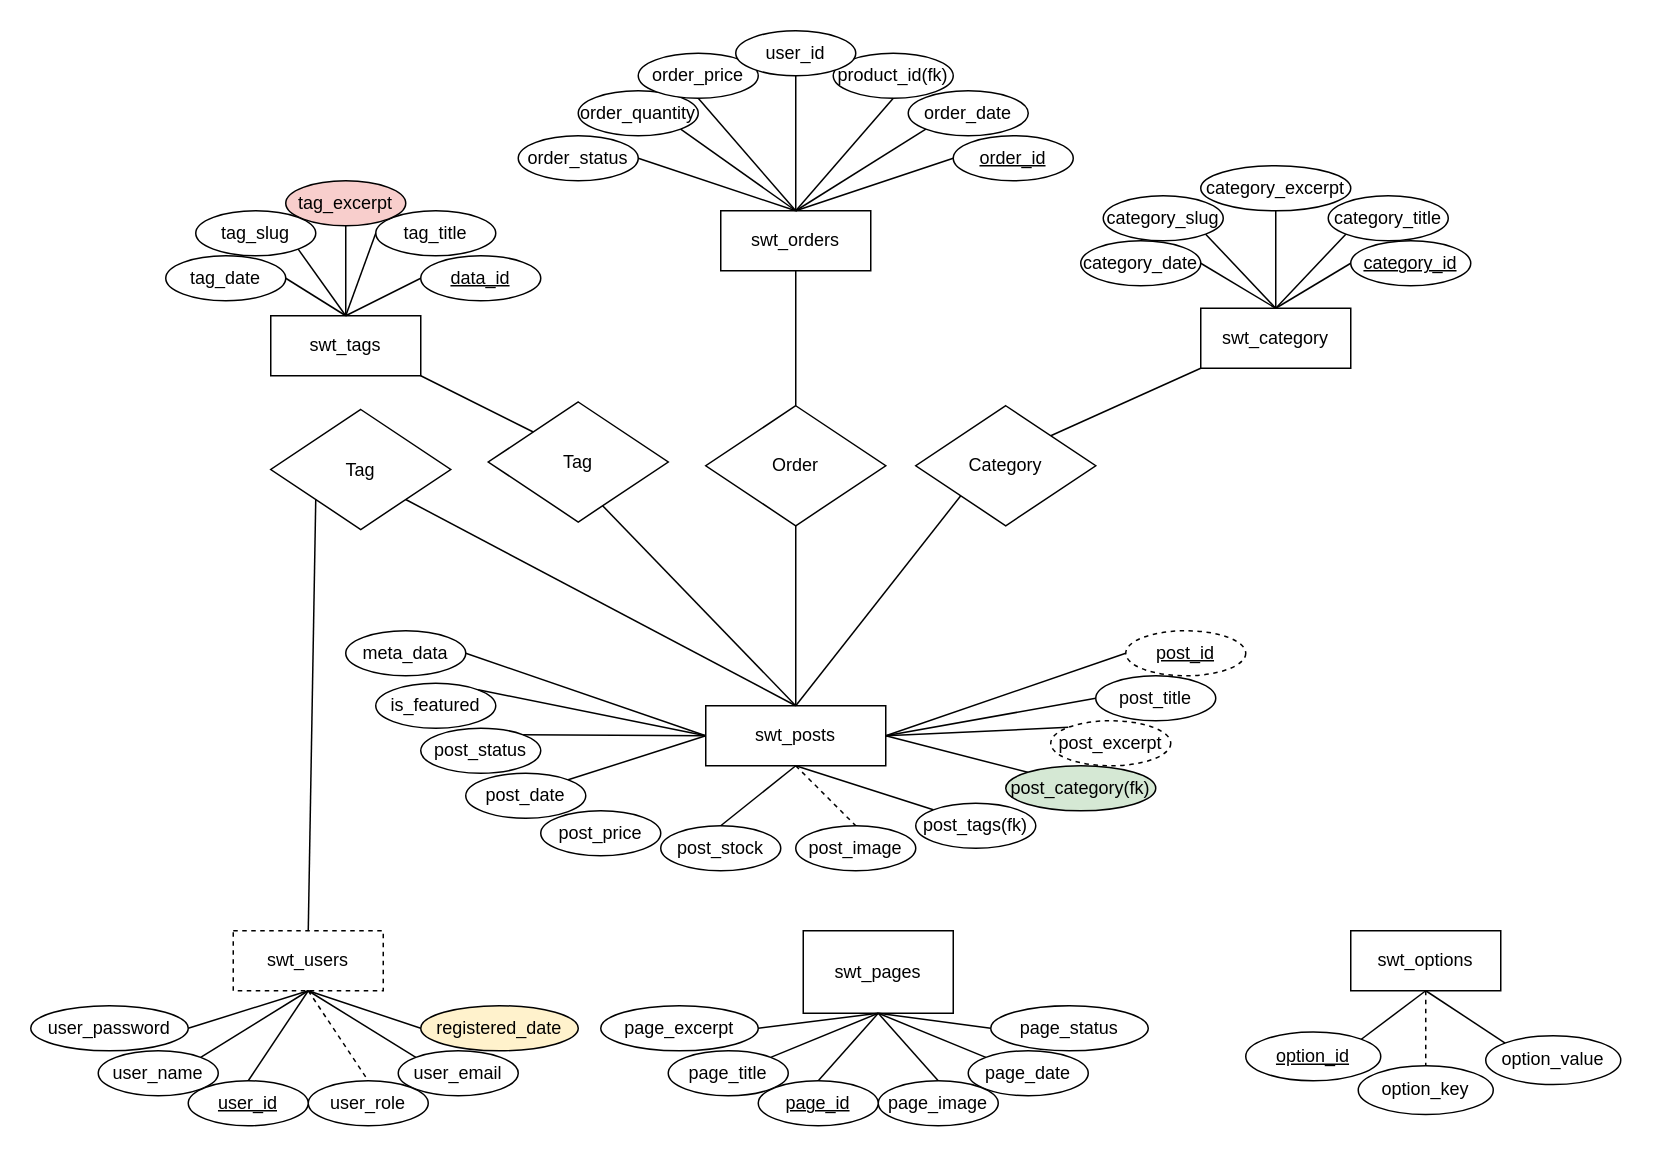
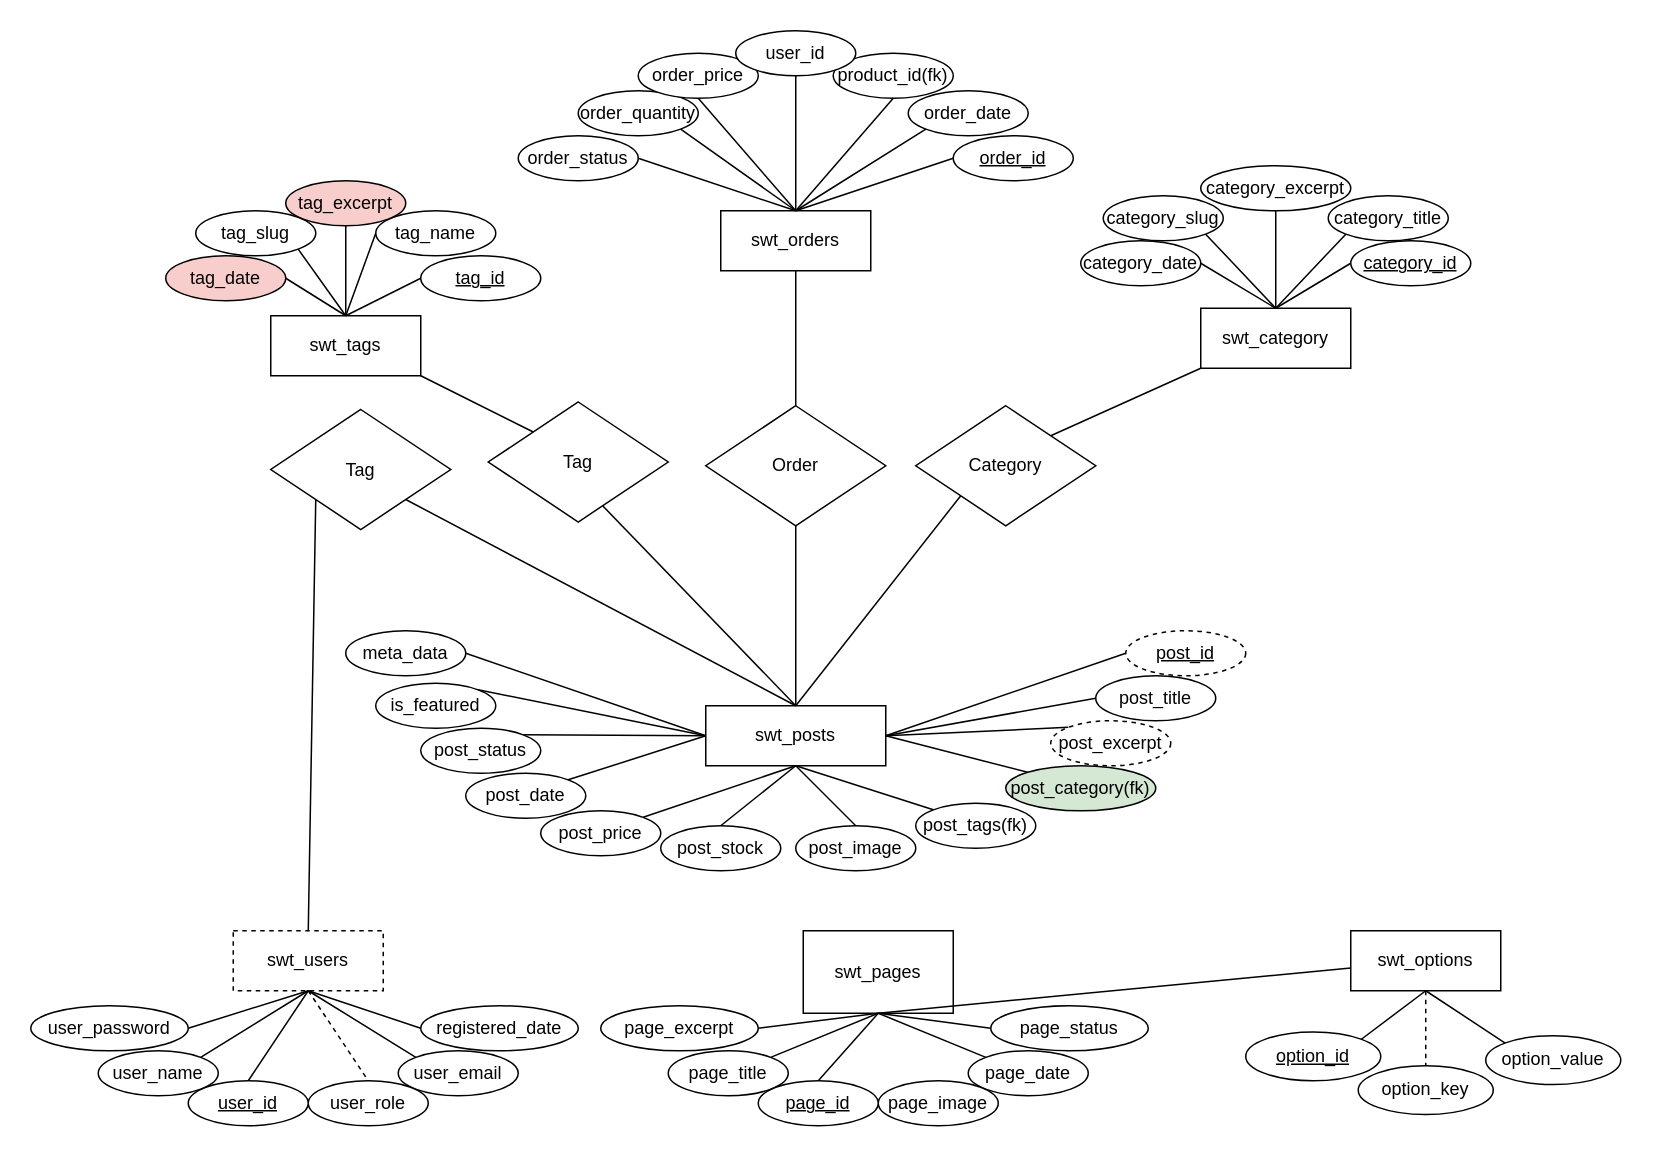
node "tag_title": label "tag_title" -> "tag_name"
node "tag_date": fillcolor #ffffff -> #f8cecc
node "data_id": label "data_id" -> "tag_id"
edge "swt_posts" -- "post_price": added
edge "swt_posts" -- "post_image": style dashed -> solid
node "registered_date": fillcolor #fff2cc -> #ffffff
edge "swt_pages" -- "page_image": now "swt_pages" -- "swt_options"
